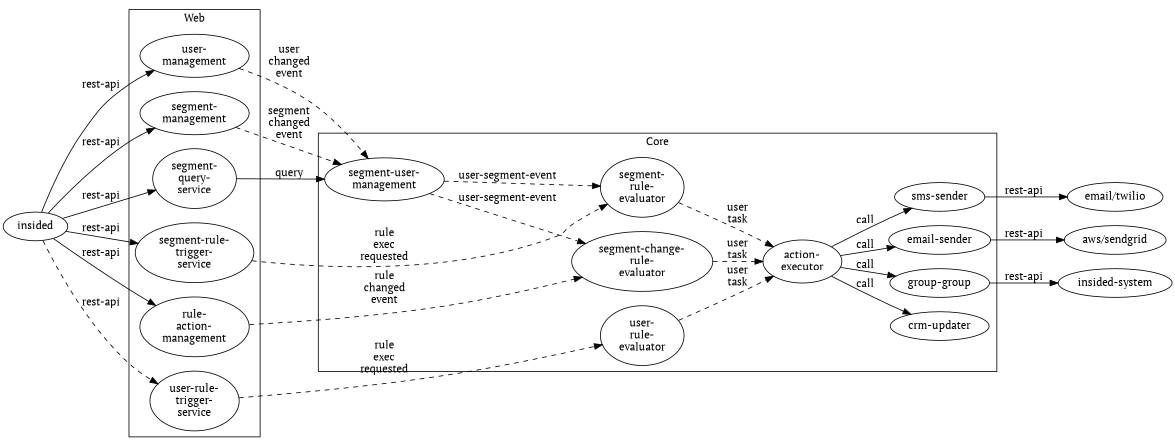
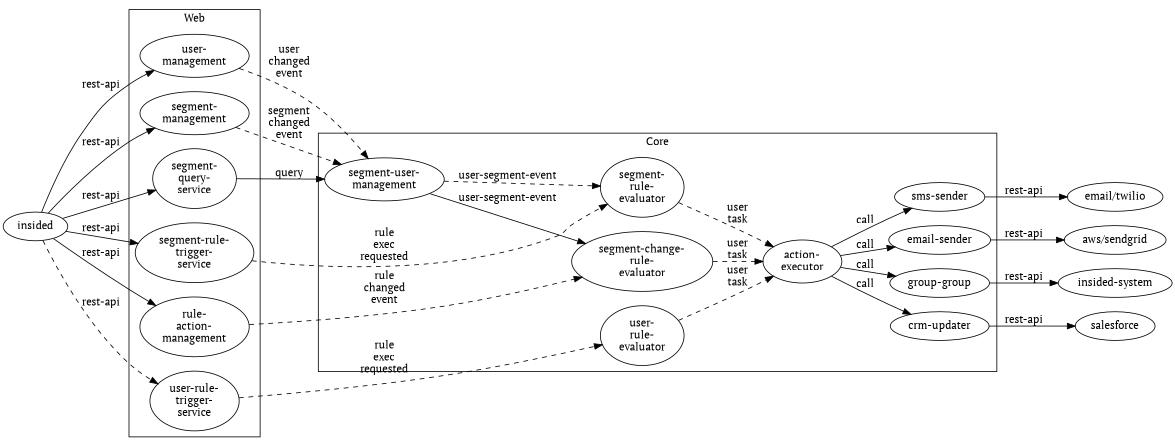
edge "segment-user- management" -> "segment-change- rule- evaluator": style dashed -> solid
node "salesforce": added
